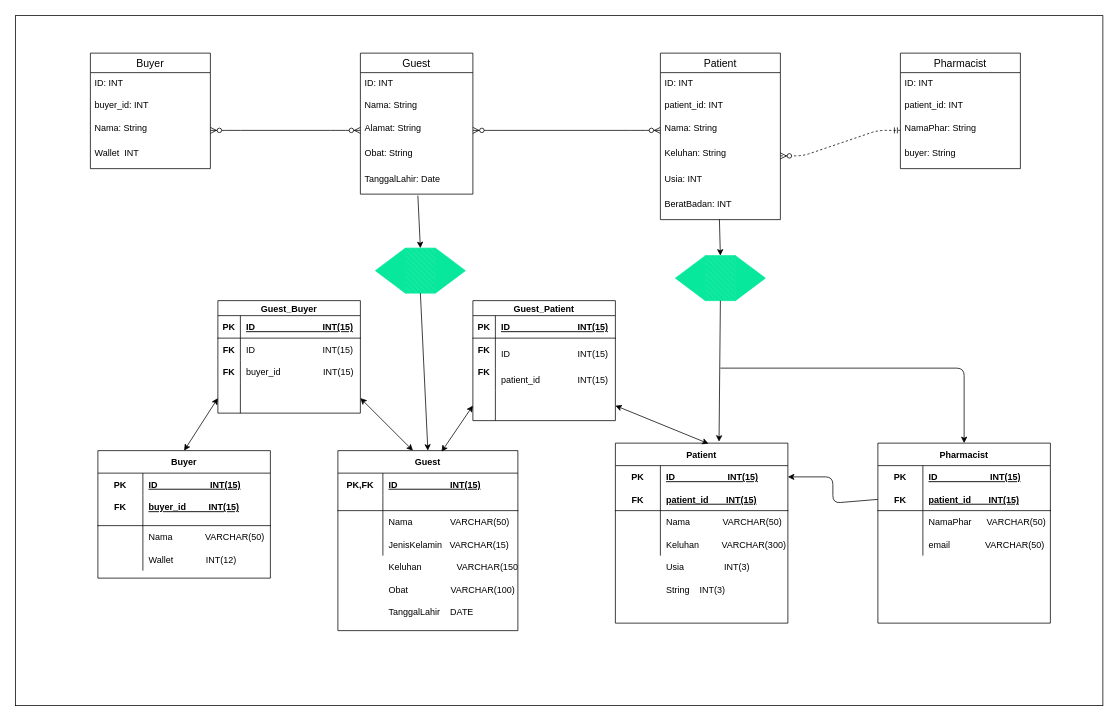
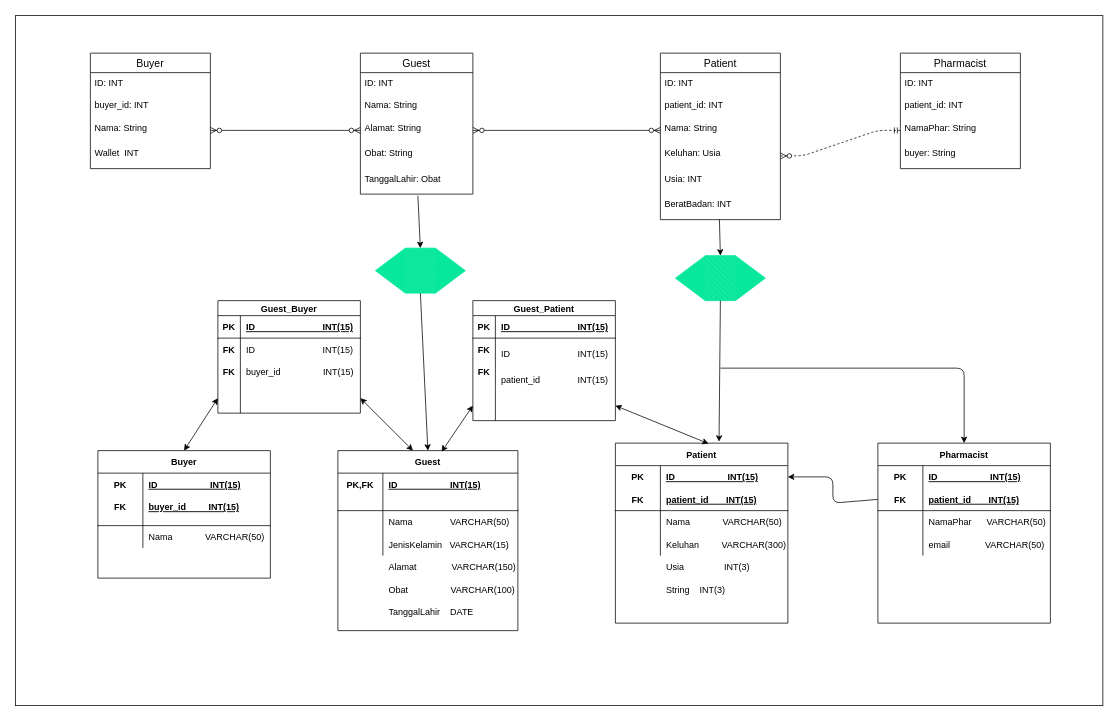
node "Keluhan: String": label "Keluhan: String" -> "Keluhan: Usia"
node "TanggalLahir: Date": label "TanggalLahir: Date" -> "TanggalLahir: Obat"
node "Wallet INT(12)": removed
node "Keluhan VARCHAR(150)": label "Keluhan VARCHAR(150)" -> "Alamat VARCHAR(150)"
